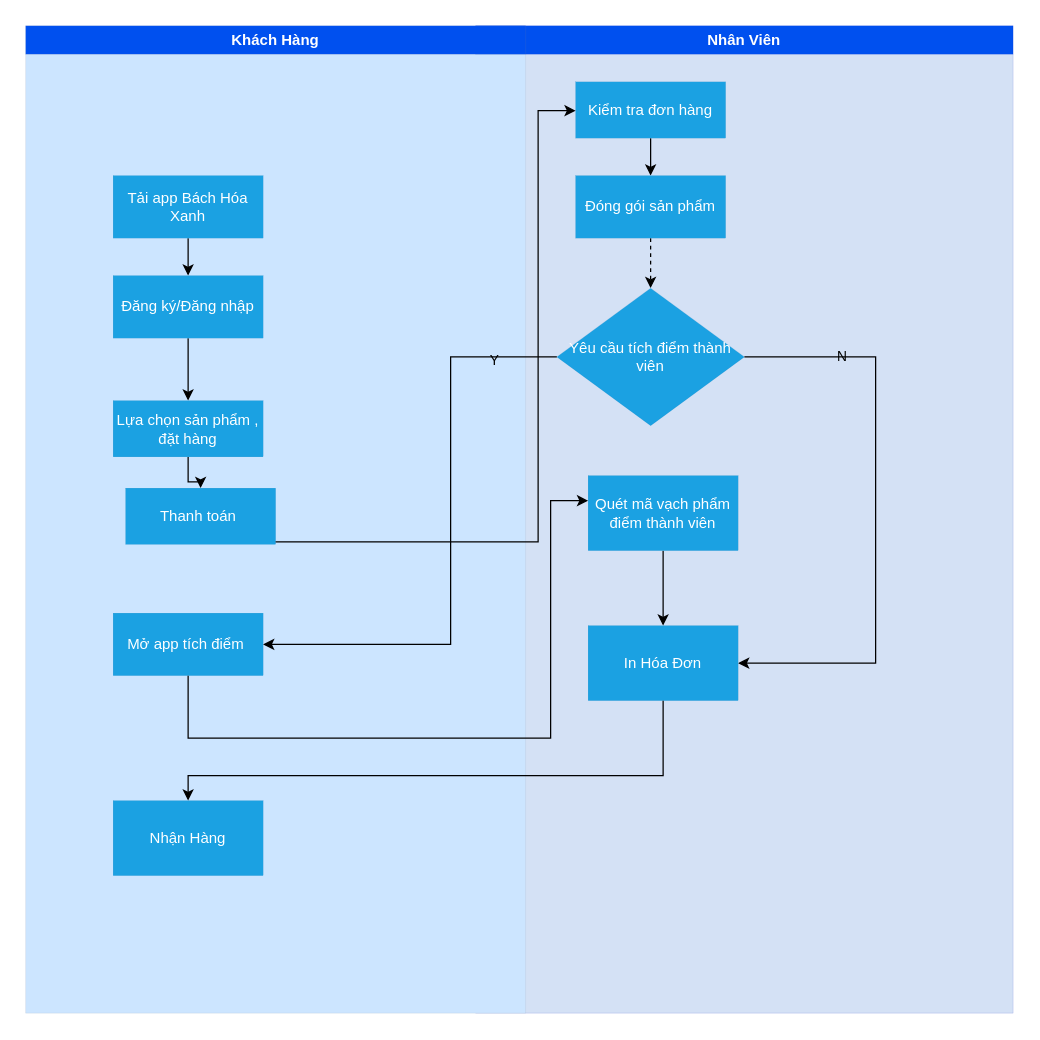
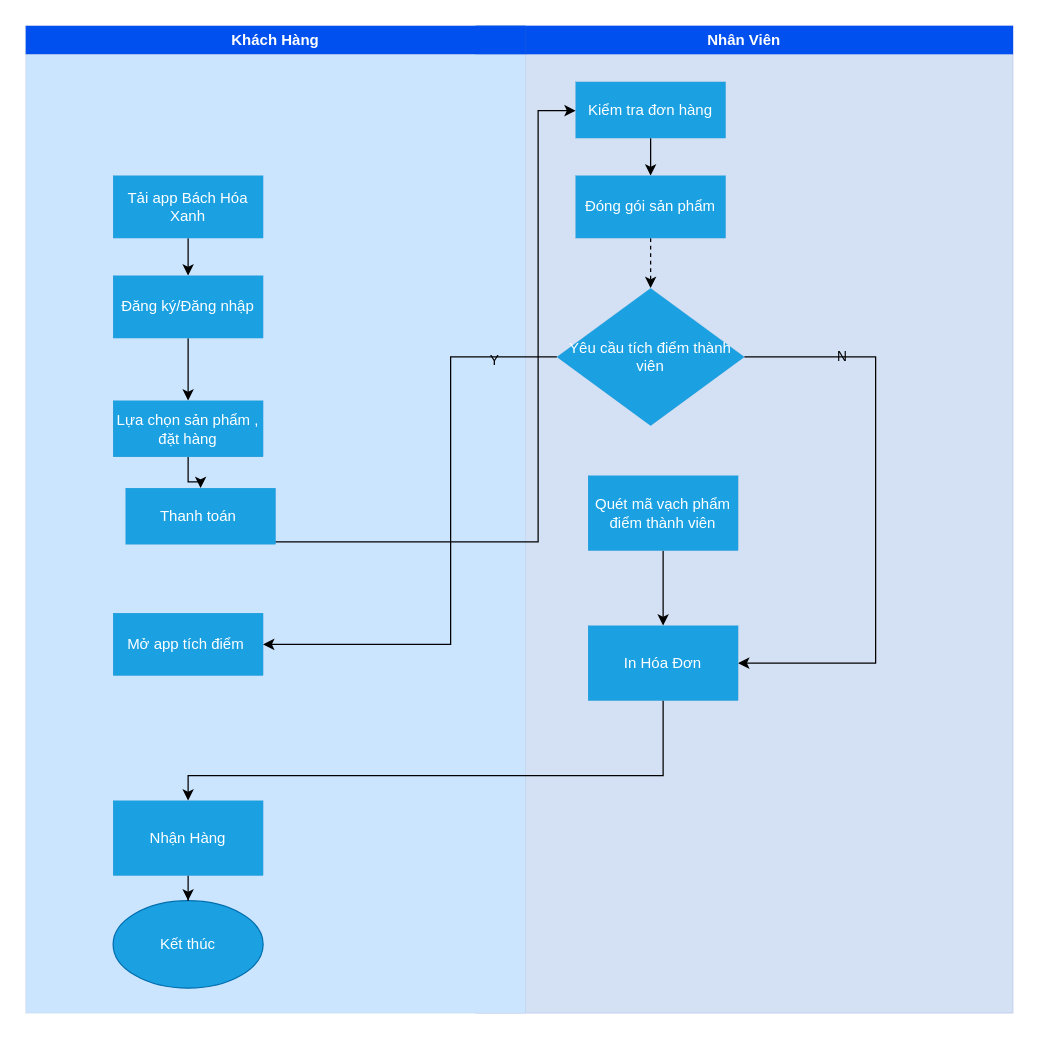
edge "Mở app tích điểm" -> "Quét mã vạch phẩm điểm thành viên": removed
edge "Nhận Hàng" -> "Kết thúc": added
node "Kết thúc": added
